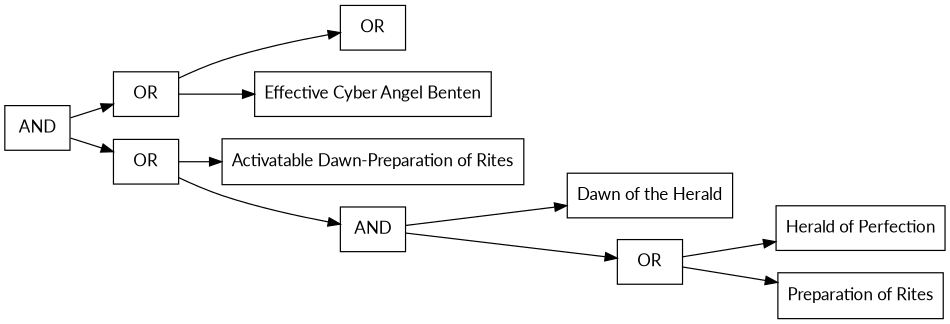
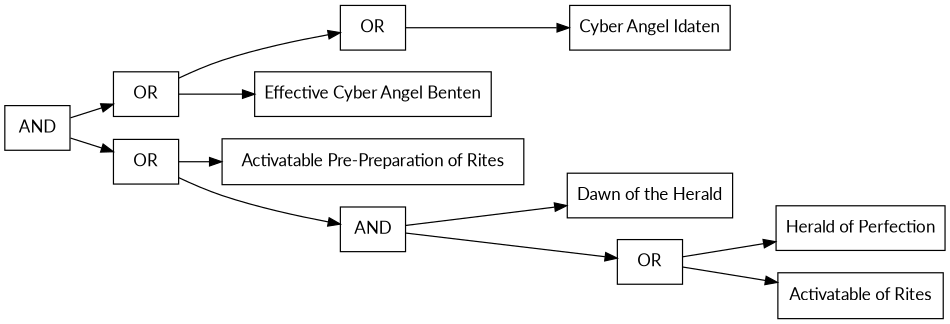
node "Cyber Angel Idaten": added
node "Activatable Dawn-Preparation of Rites": label "Activatable Dawn-Preparation of Rites" -> "Activatable Pre-Preparation of Rites"
node "Preparation of Rites": label "Preparation of Rites" -> "Activatable of Rites"
